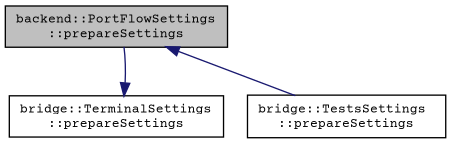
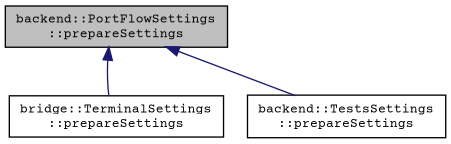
edge "backend::PortFlowSettings ::prepareSettings" -> "bridge::TerminalSettings ::prepareSettings": reversed
node "bridge::TestsSettings ::prepareSettings": label "bridge::TestsSettings ::prepareSettings" -> "backend::TestsSettings ::prepareSettings"
